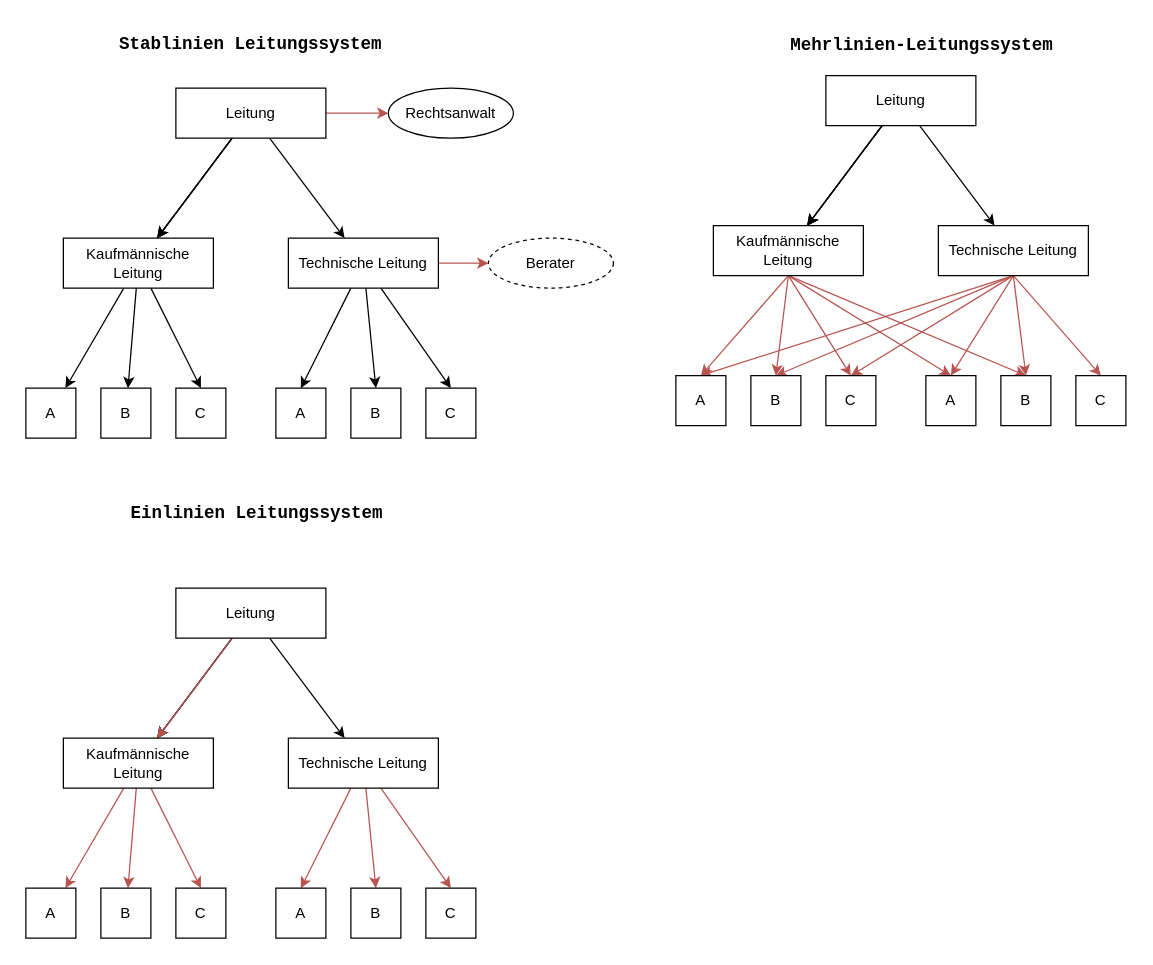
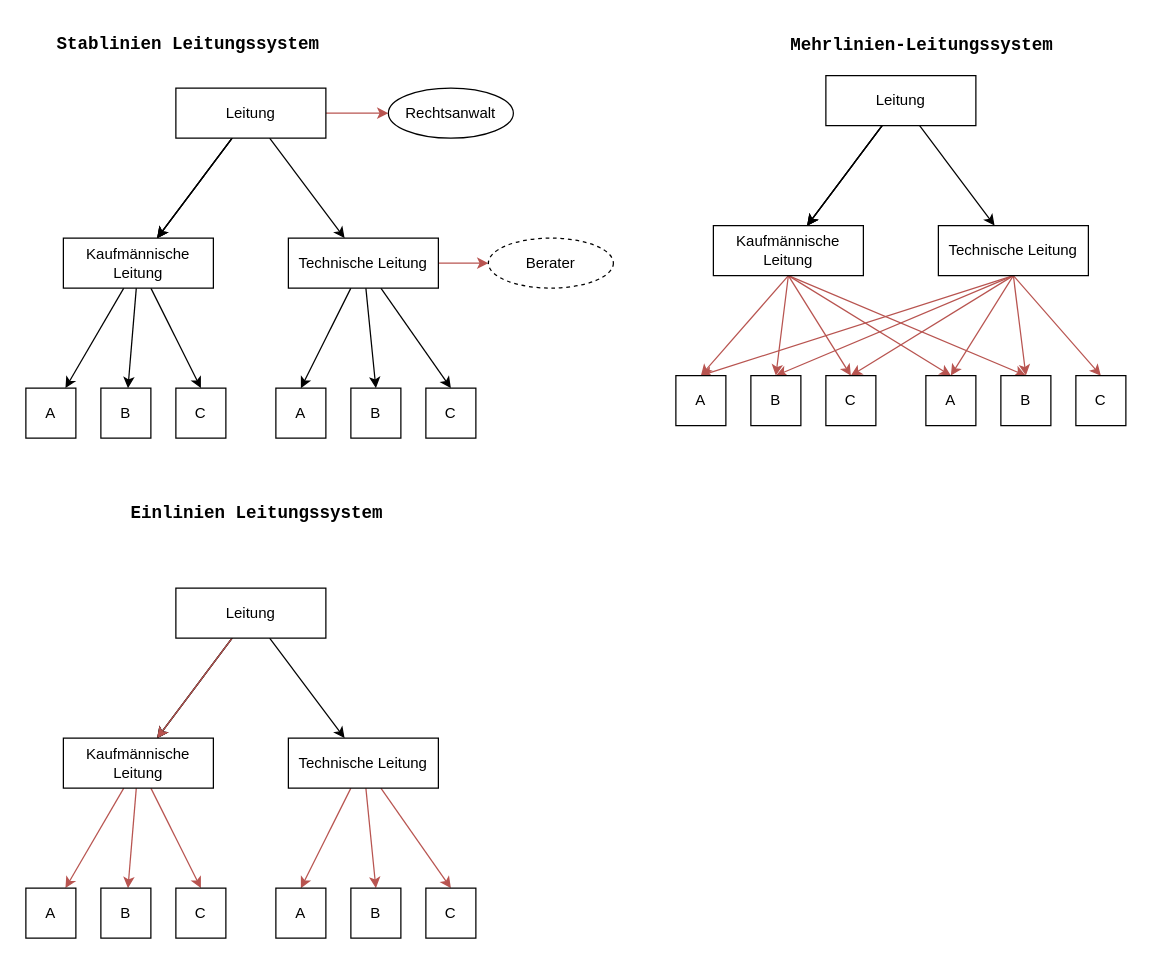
node "Stablinien Leitungssystem": moved (251, 44) -> (188, 44)
